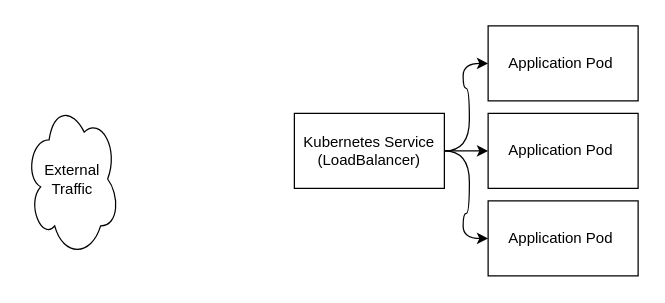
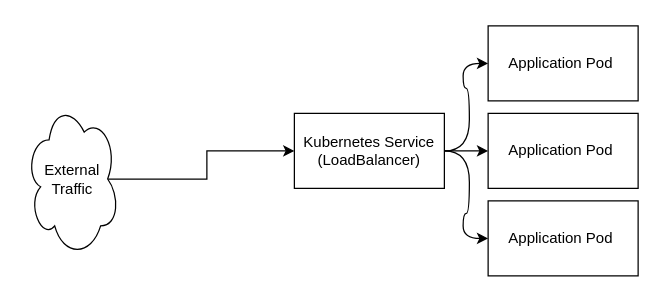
edge "External Traffic" -> "Kubernetes Service (LoadBalancer)": added
